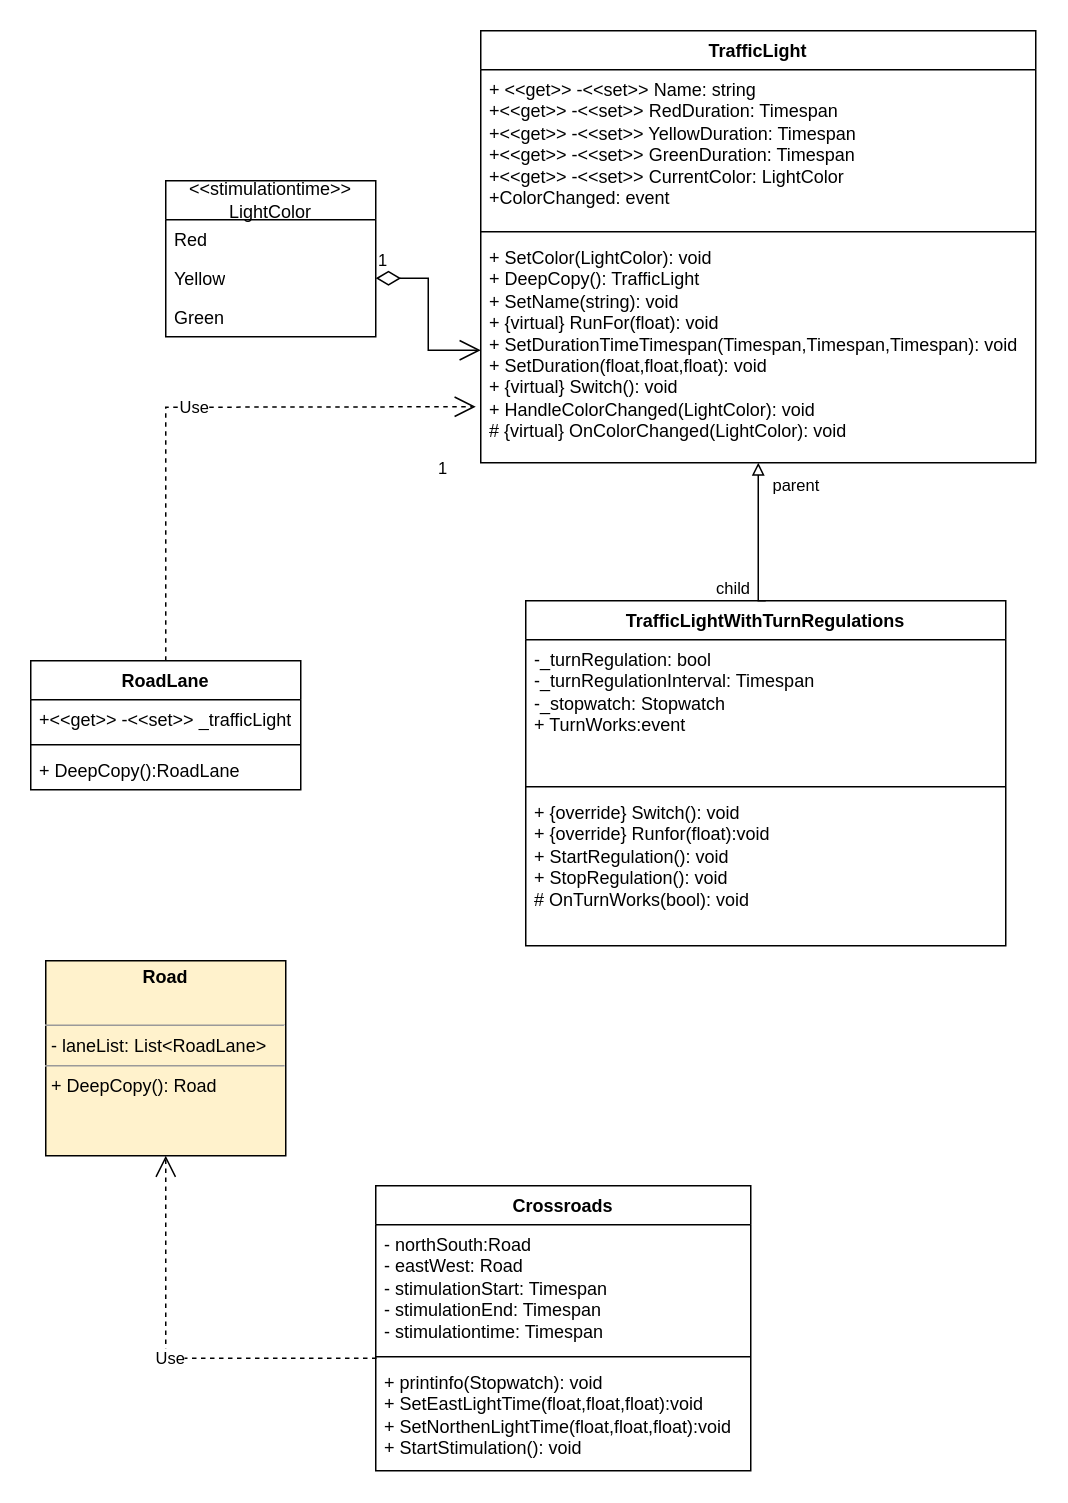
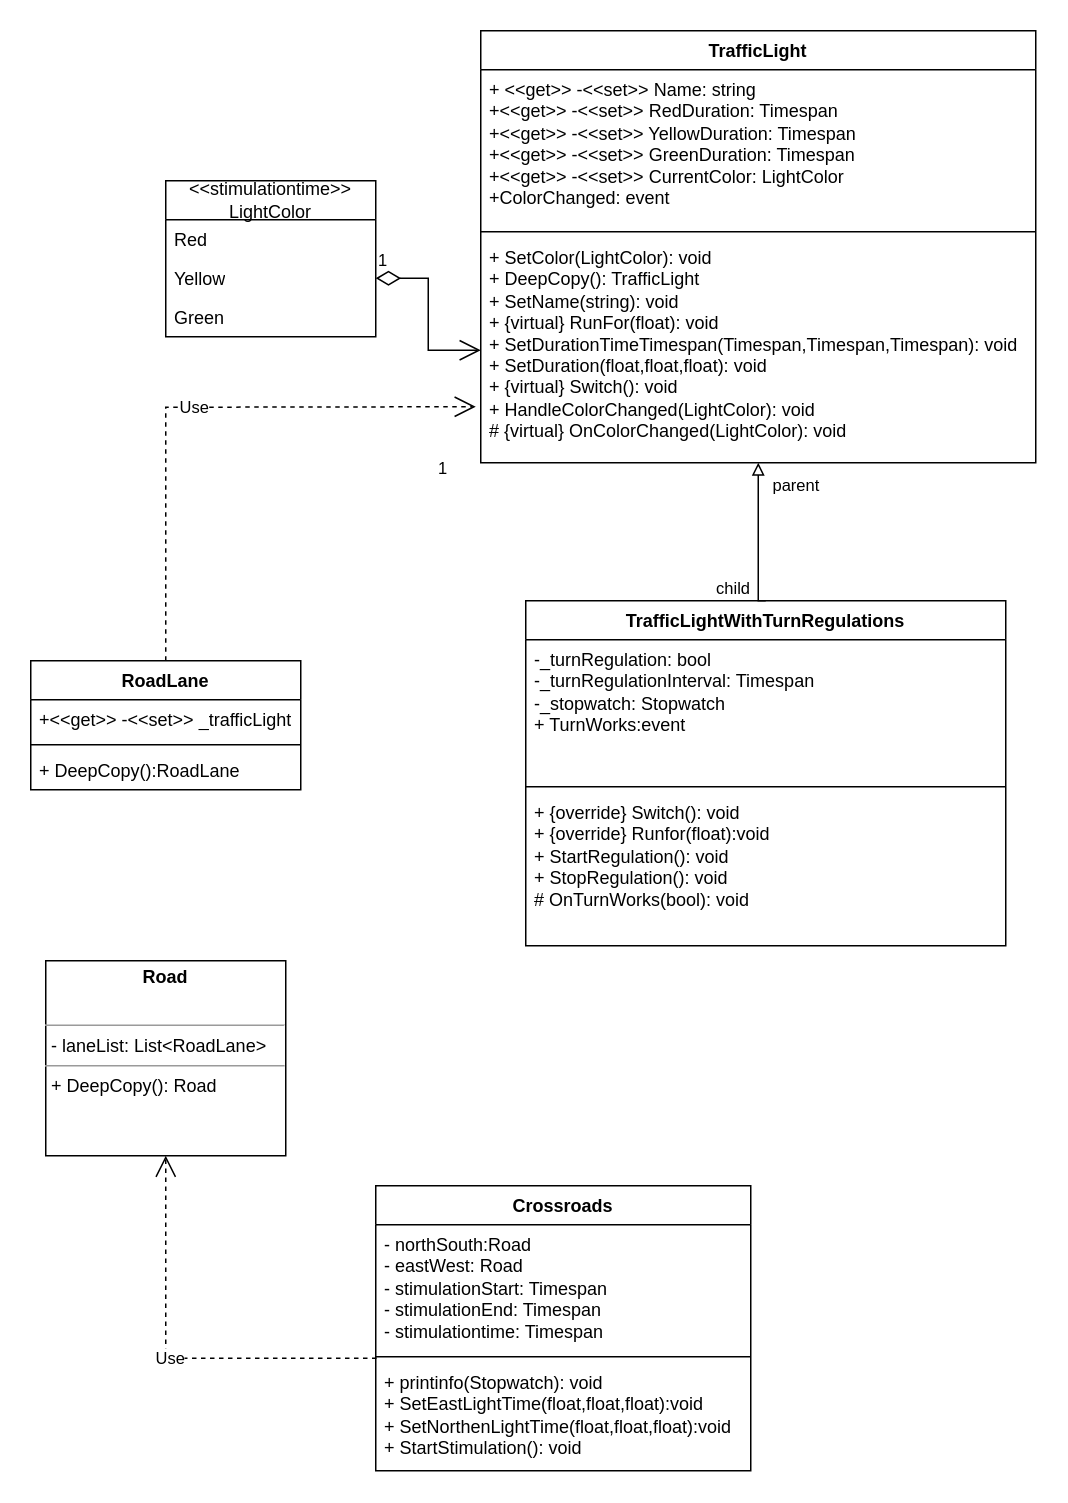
node "Road - laneList: List<RoadLane> + DeepCopy(): Road": fillcolor #fff2cc -> #ffffff
